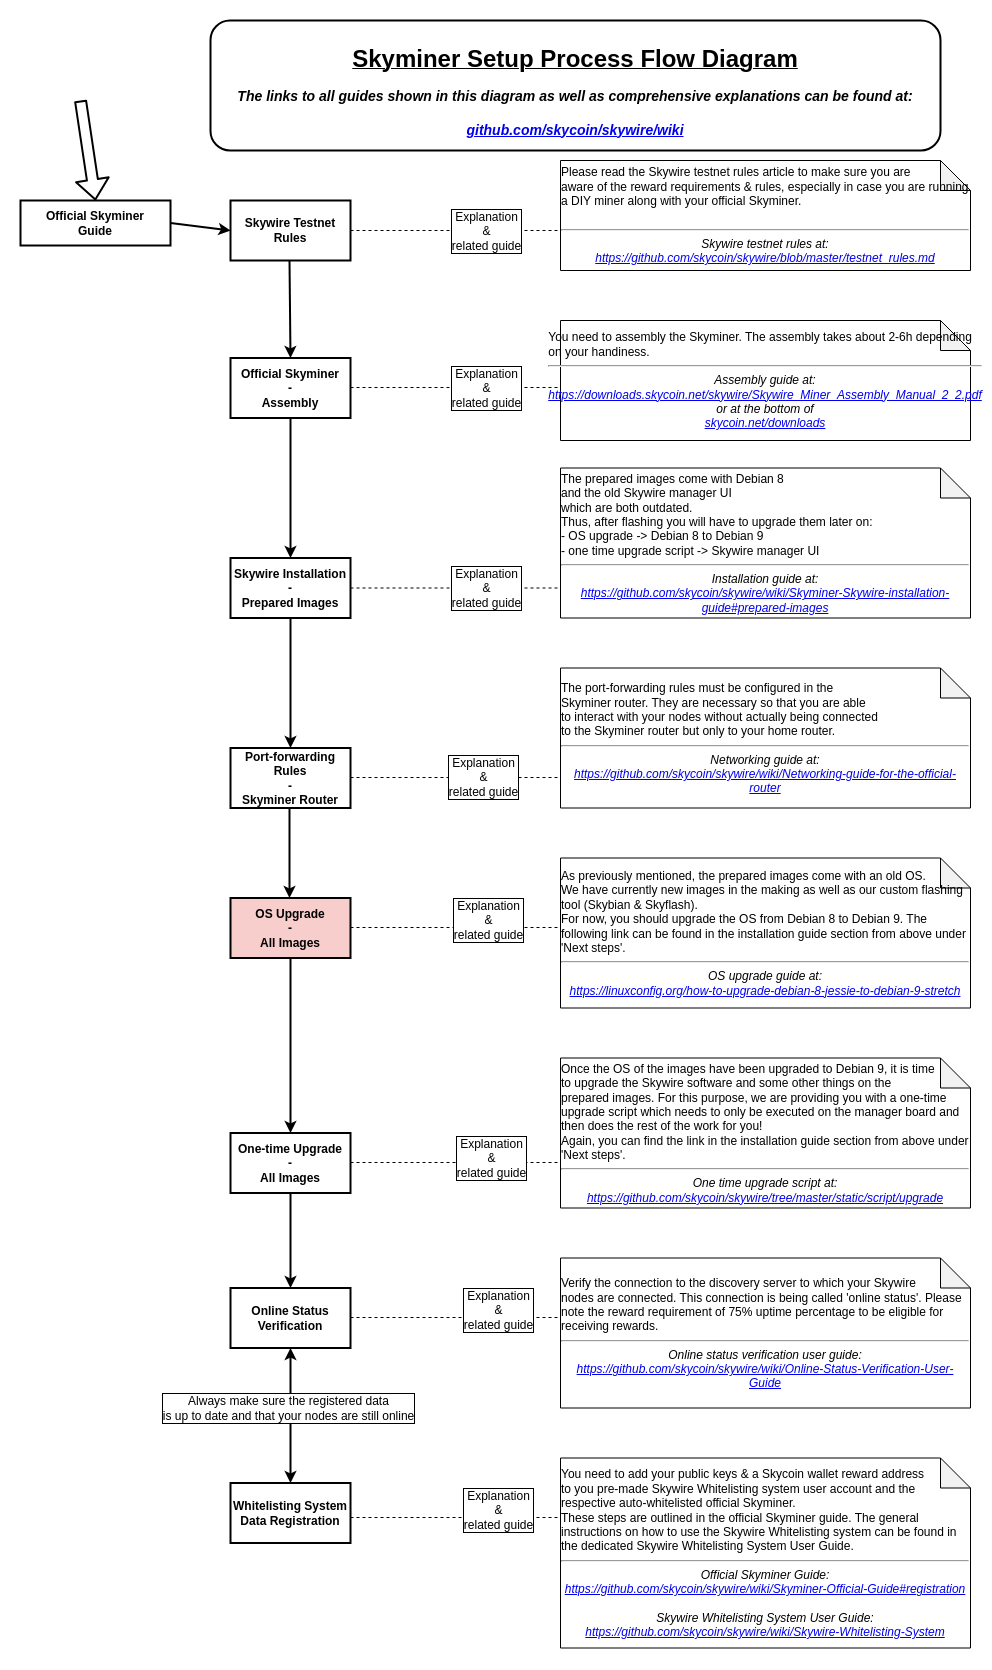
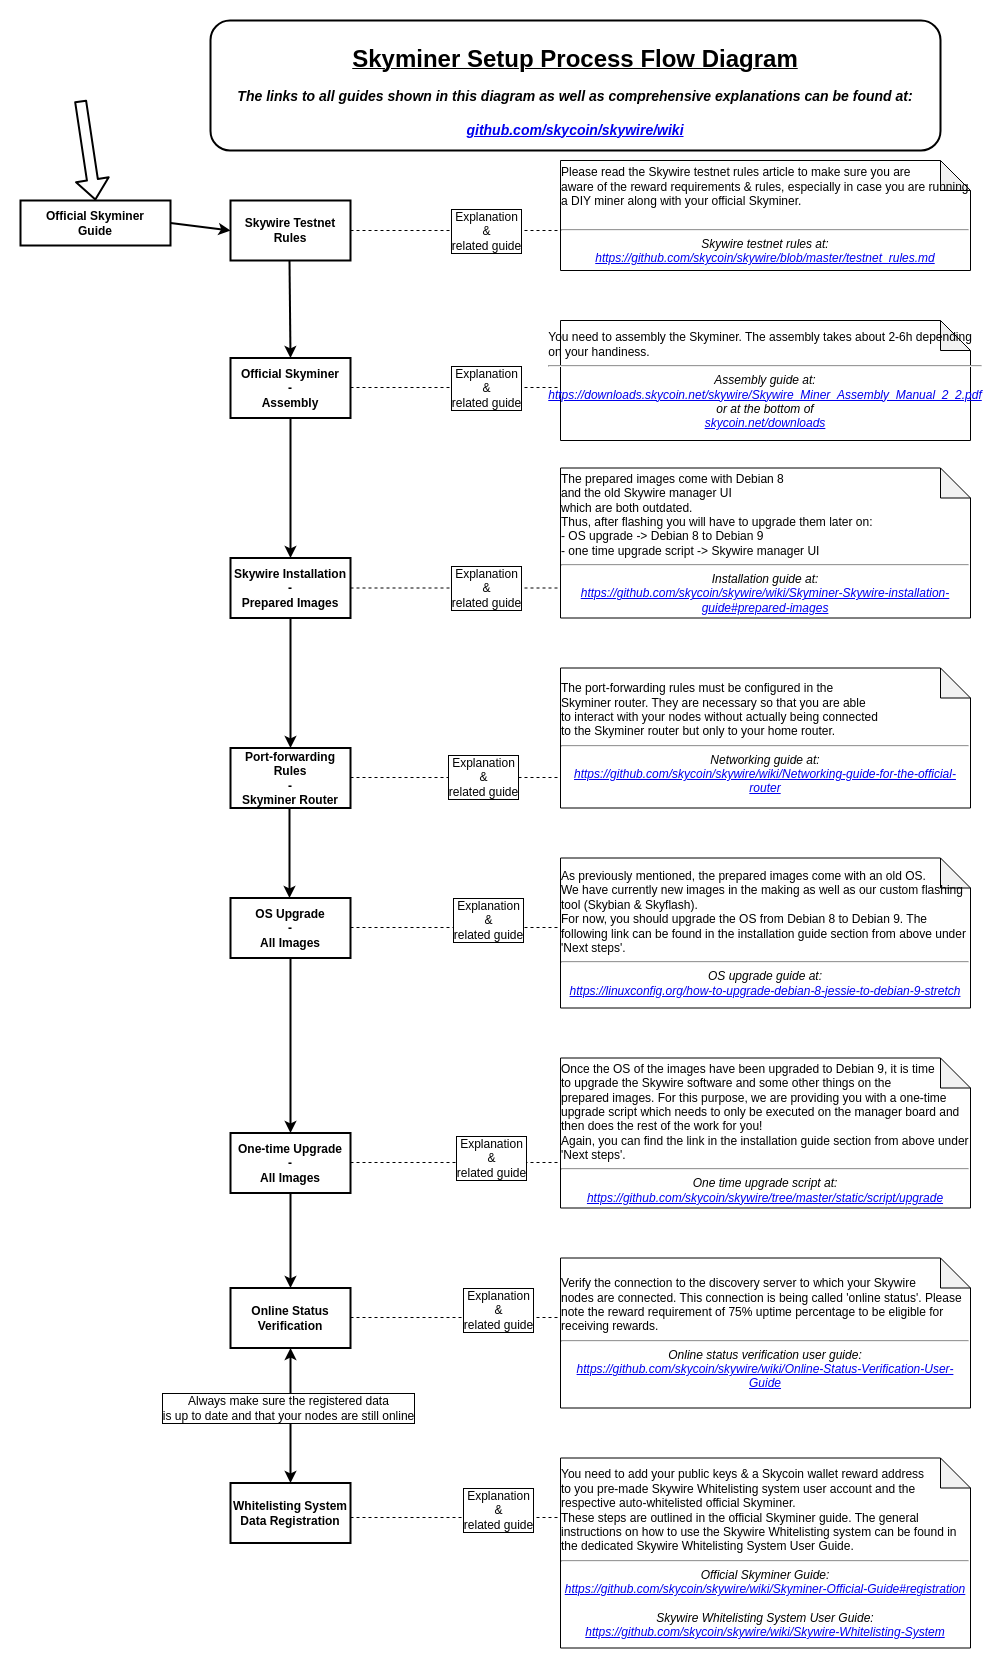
node "OS Upgrade - All Images": fillcolor #f8cecc -> #ffffff
